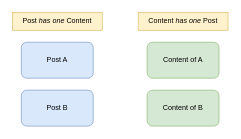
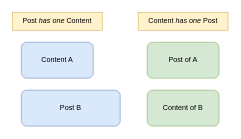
node "Post A": label "Post A" -> "Content A"
node "Content of A": label "Content of A" -> "Post of A"
node "Post B": size 72x36 -> 99x36
